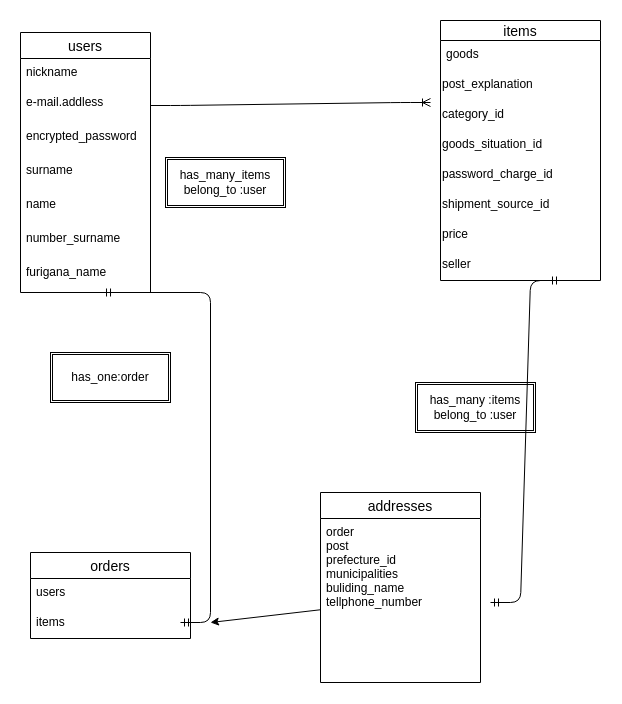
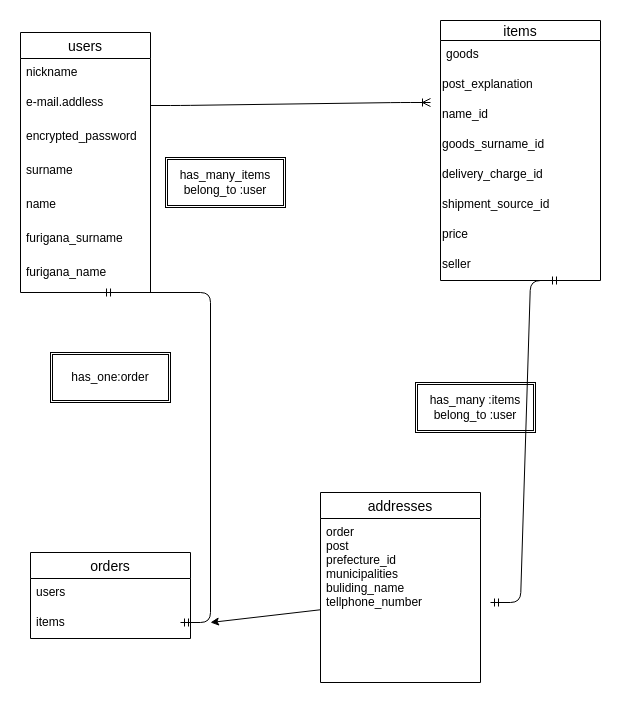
node "category_id": label "category_id" -> "name_id"
node "goods_situation_id": label "goods_situation_id" -> "goods_surname_id"
node "password_charge_id": label "password_charge_id" -> "delivery_charge_id"
node "number_surname": label "number_surname" -> "furigana_surname"
